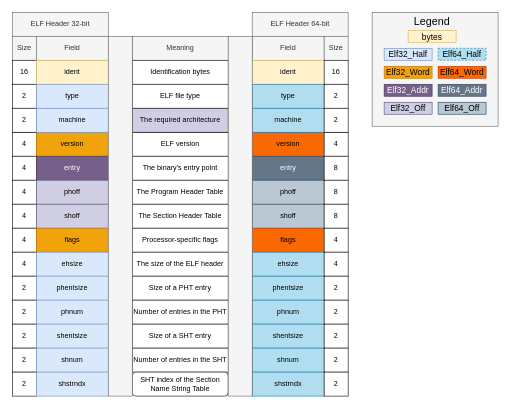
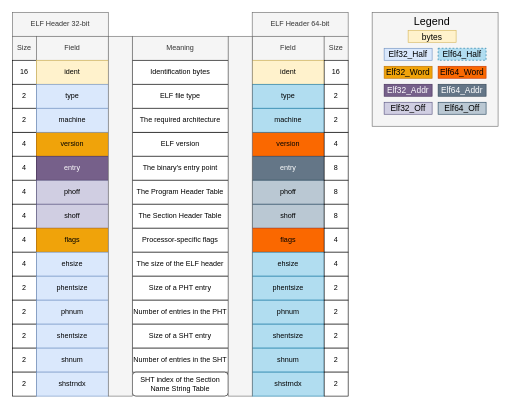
node "The required architecture": fillcolor #d0cee2 -> #ffffff
